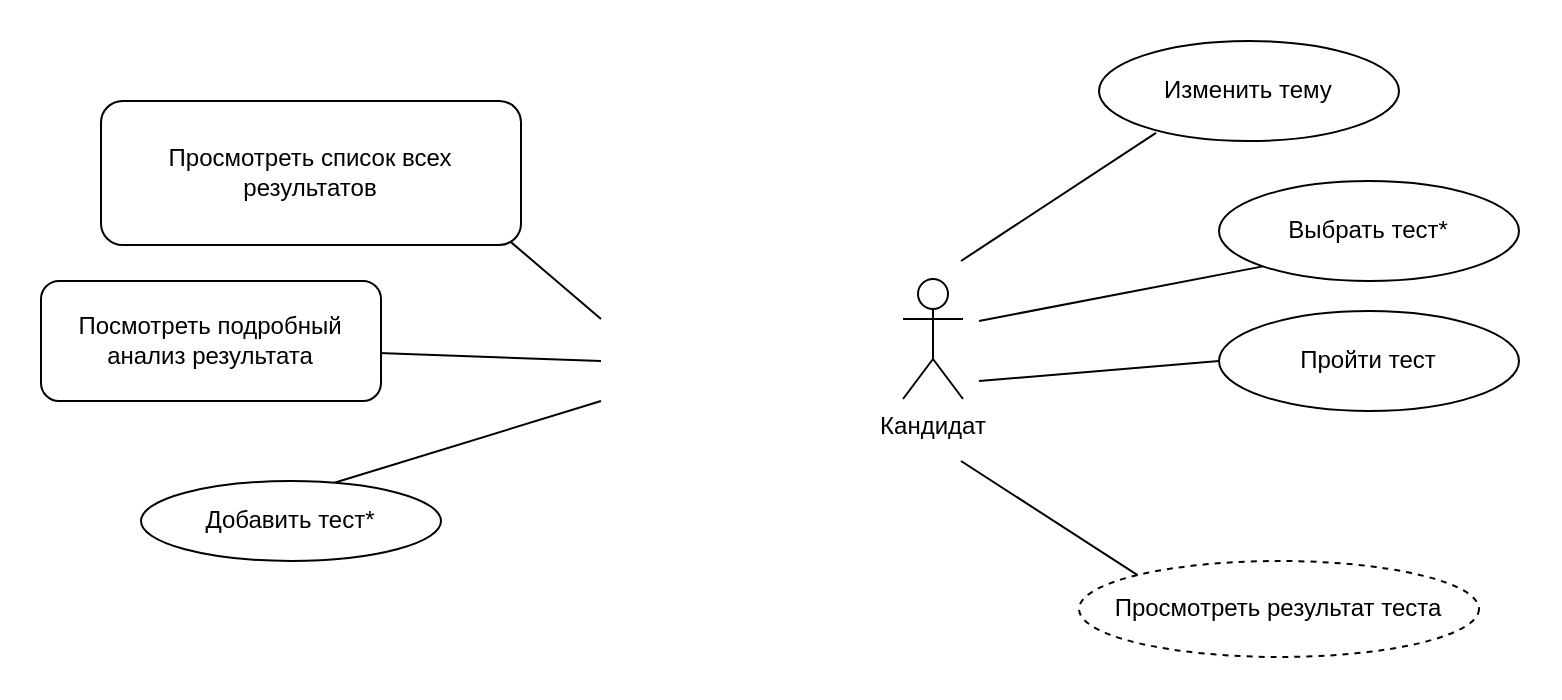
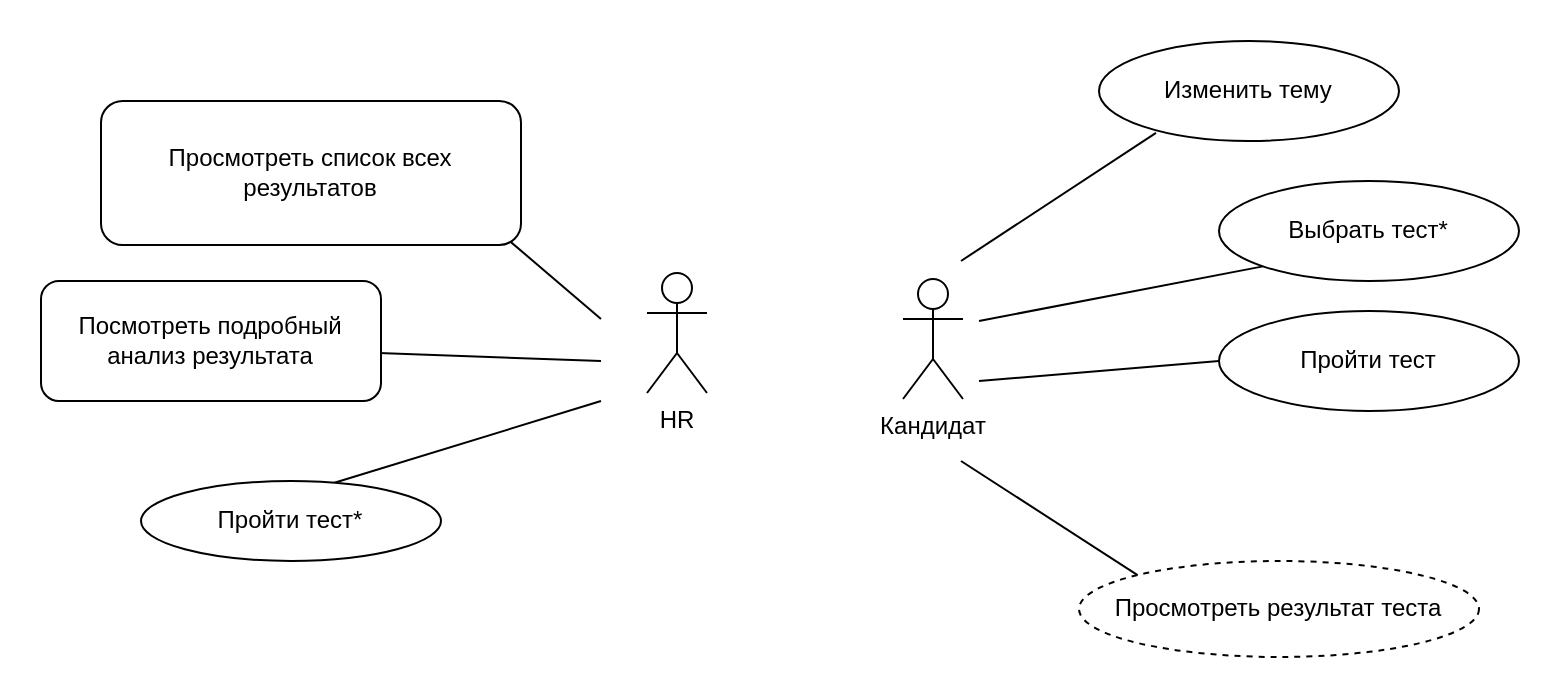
node "HR": added
node "Добавить тест*": label "Добавить тест*" -> "Пройти тест*"
